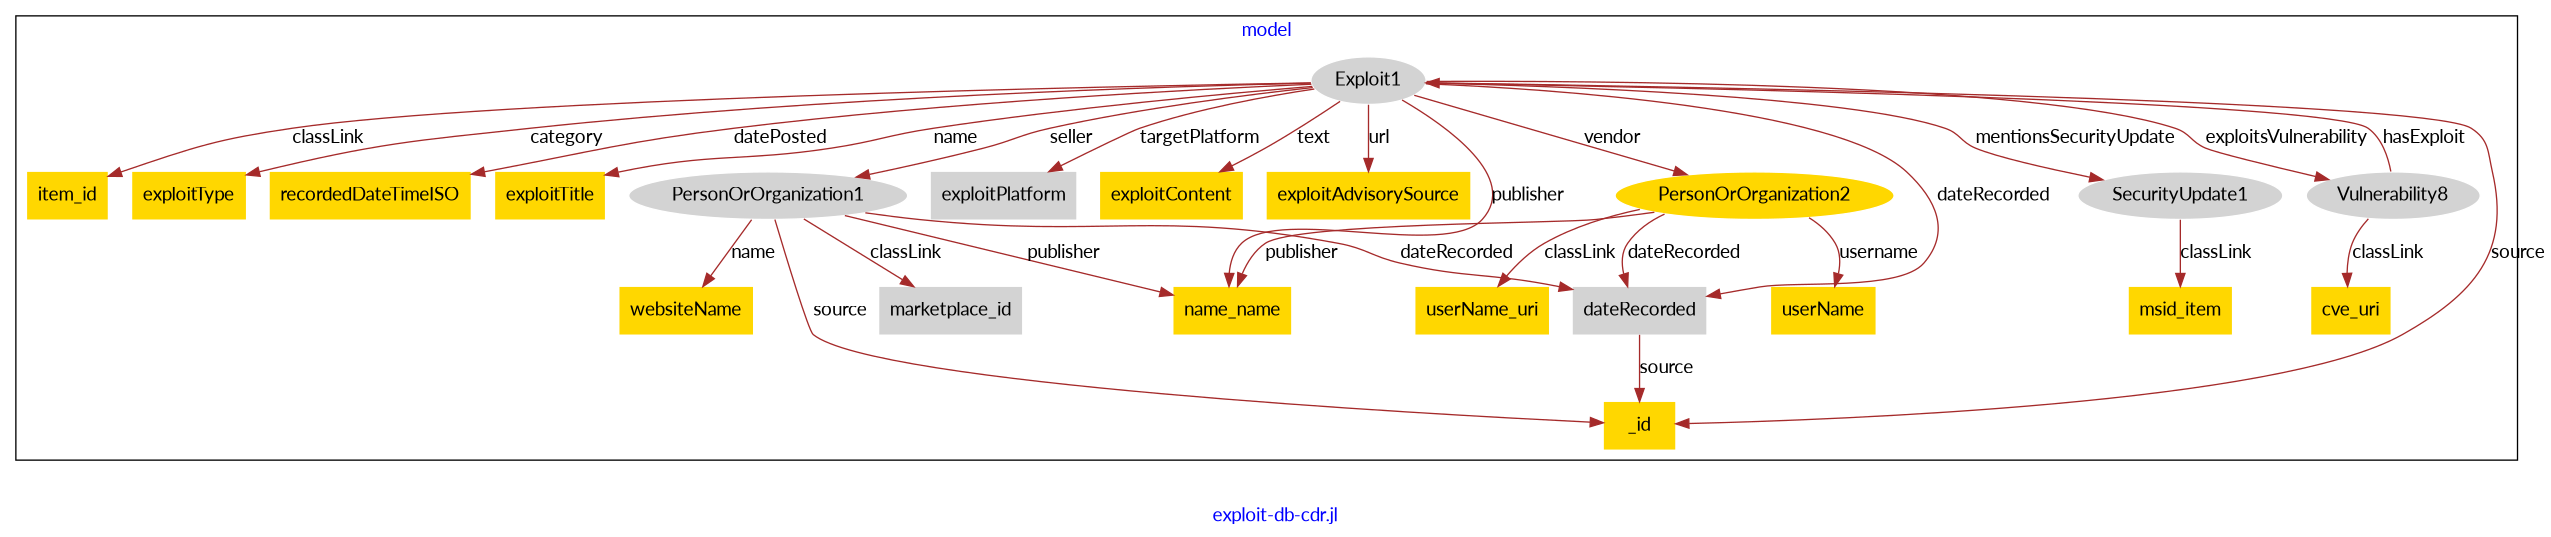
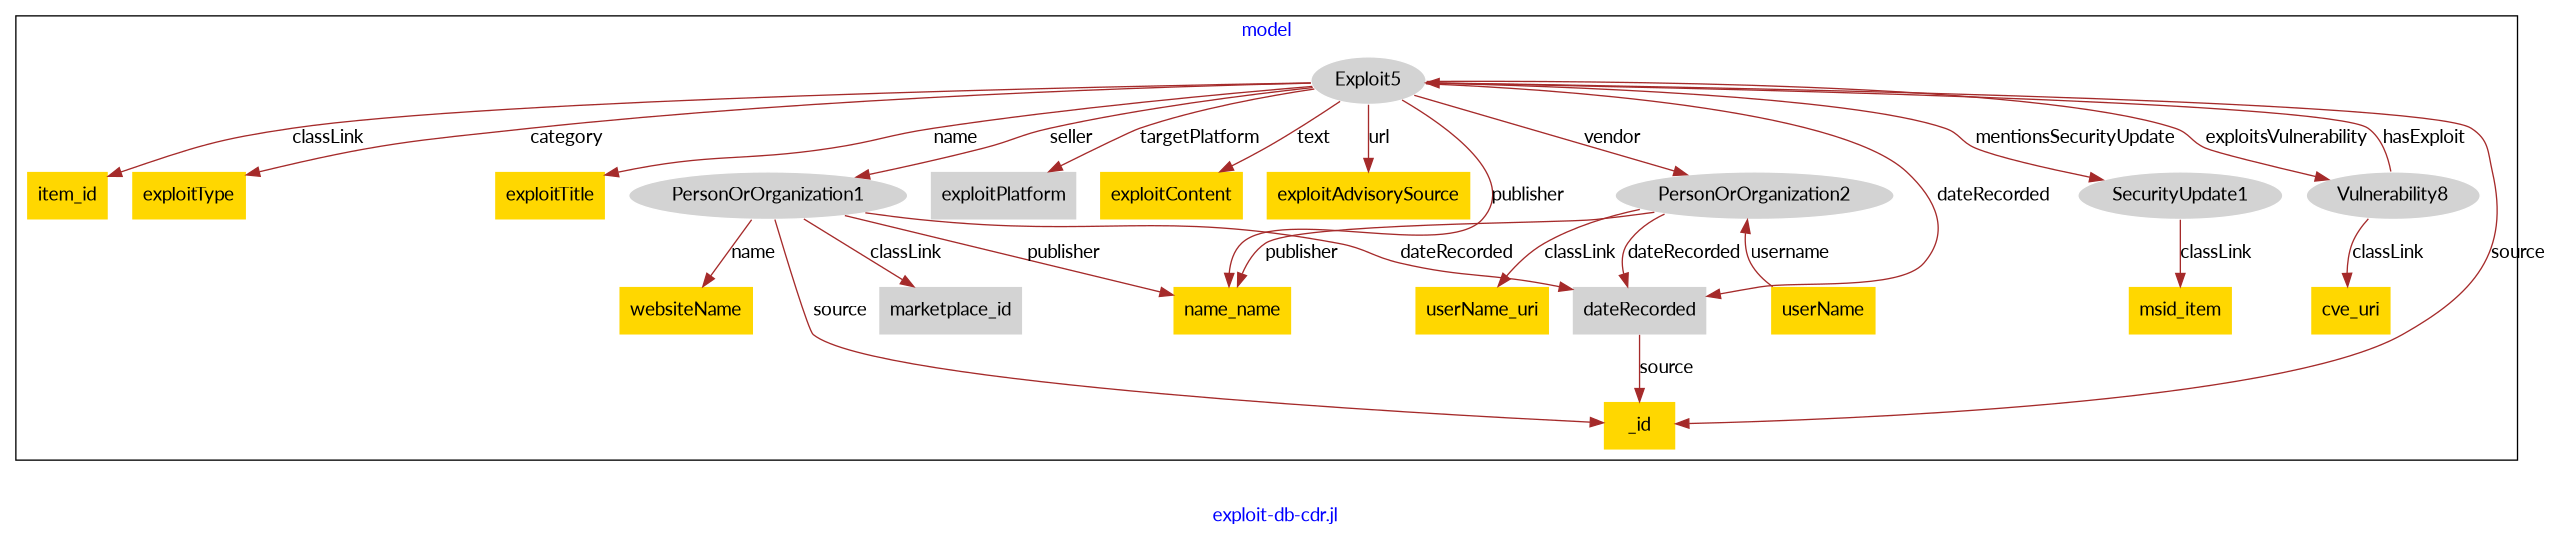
node "Exploit1": label "Exploit1" -> "Exploit5"
node "recordedDateTimeISO": removed
node "PersonOrOrganization2": fillcolor gold -> lightgray
edge "PersonOrOrganization2" -> "userName": reversed
